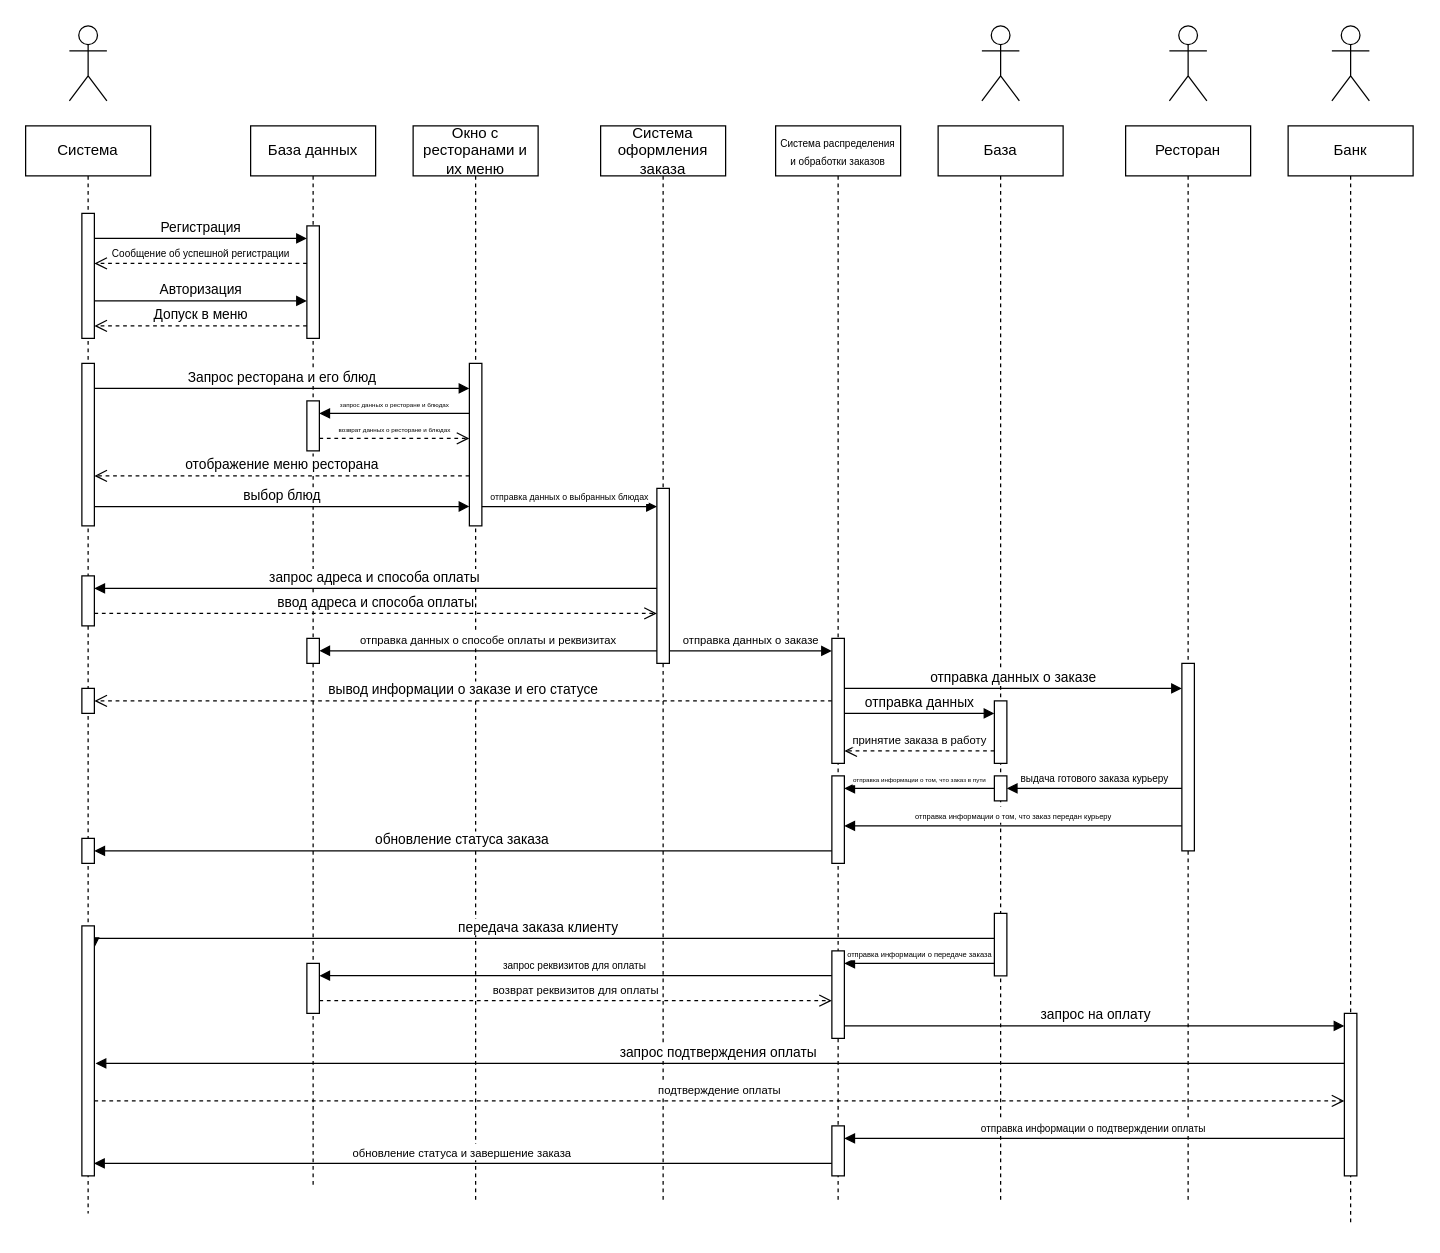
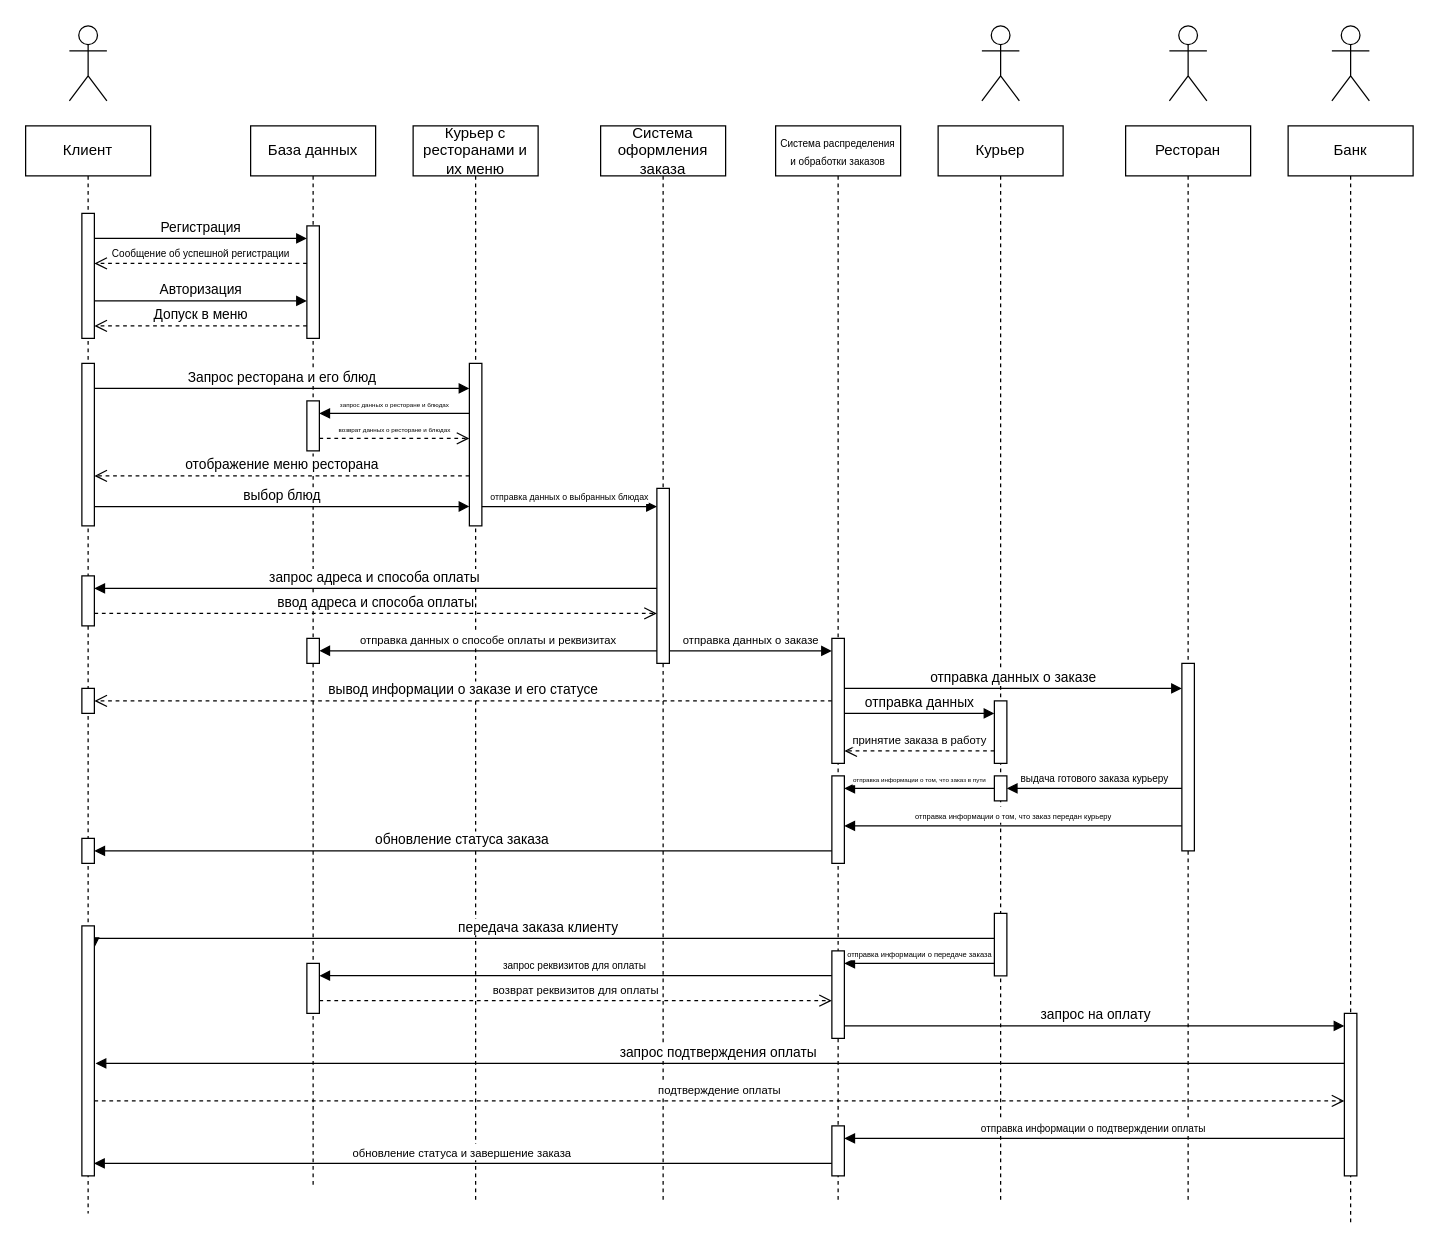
node "Система": label "Система" -> "Клиент"
node "Окно с ресторанами и их меню": label "Окно с ресторанами и их меню" -> "Курьер с ресторанами и их меню"
node "База": label "База" -> "Курьер"
